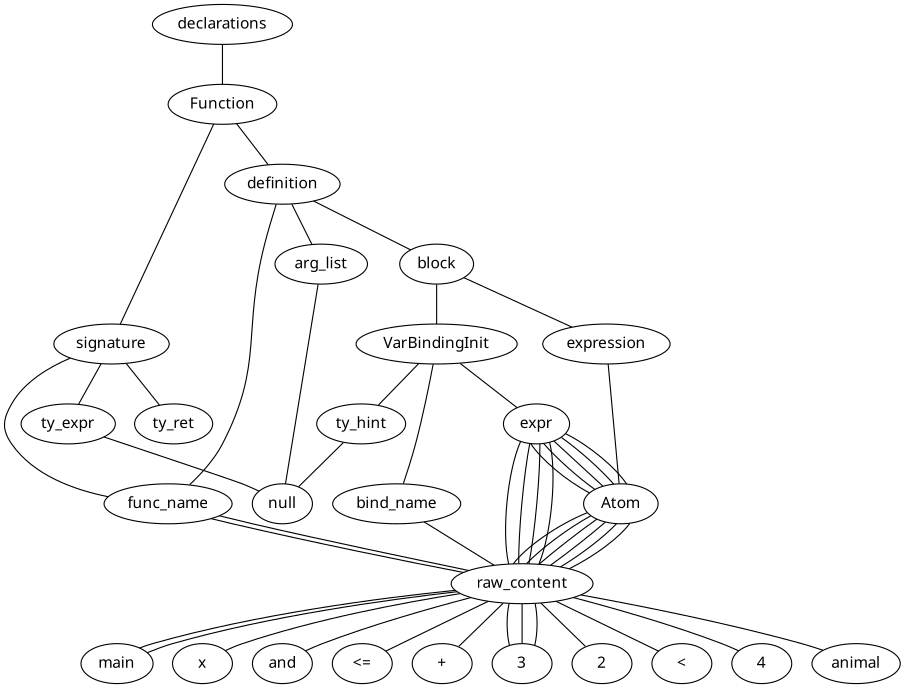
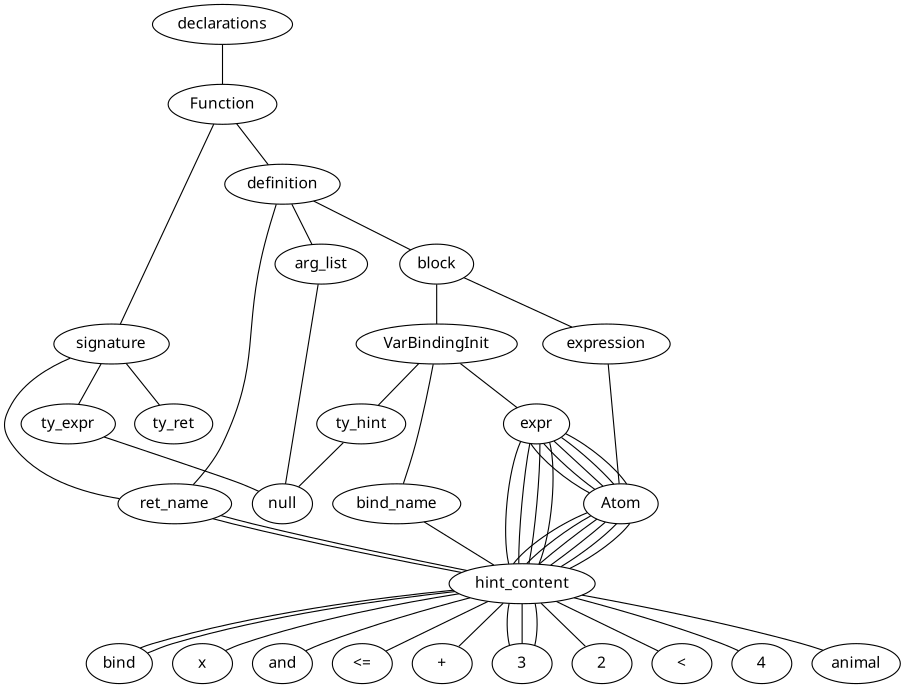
node "func_name": label "func_name" -> "ret_name"
node "raw_content": label "raw_content" -> "hint_content"
node "main": label "main" -> "bind"
